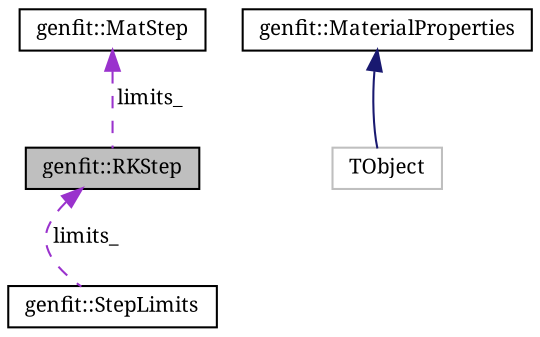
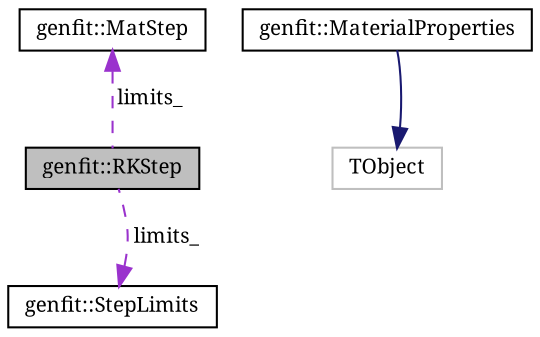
edge "TObject" -> "genfit::MaterialProperties": reversed
edge "genfit::StepLimits" -> "genfit::RKStep": reversed
